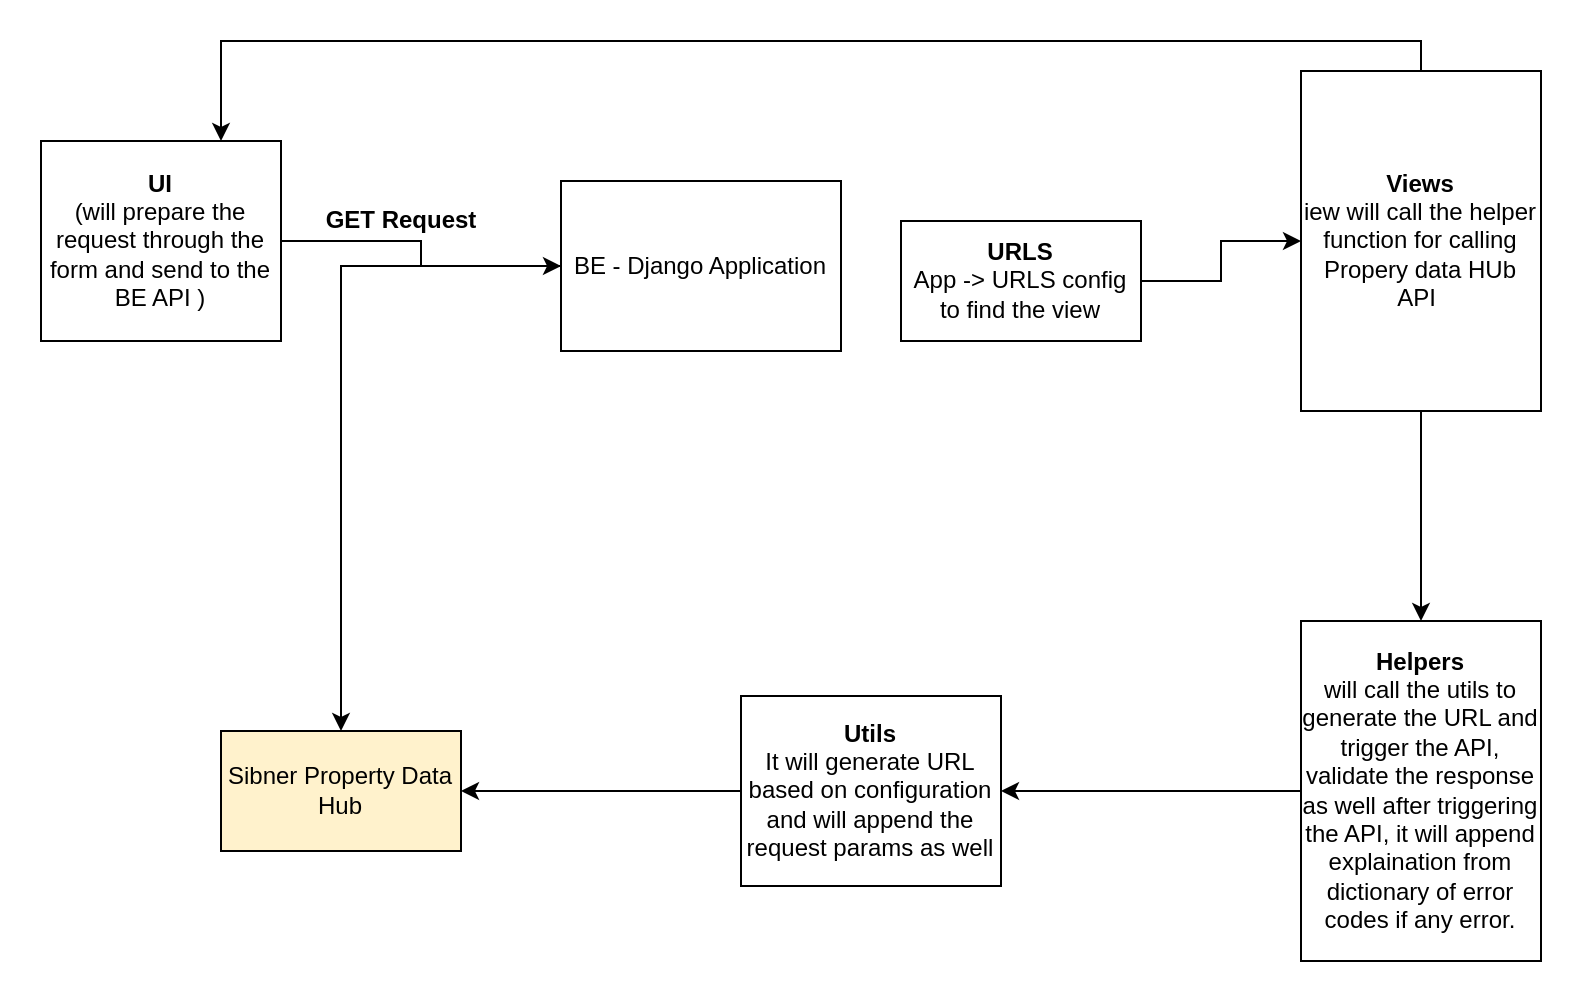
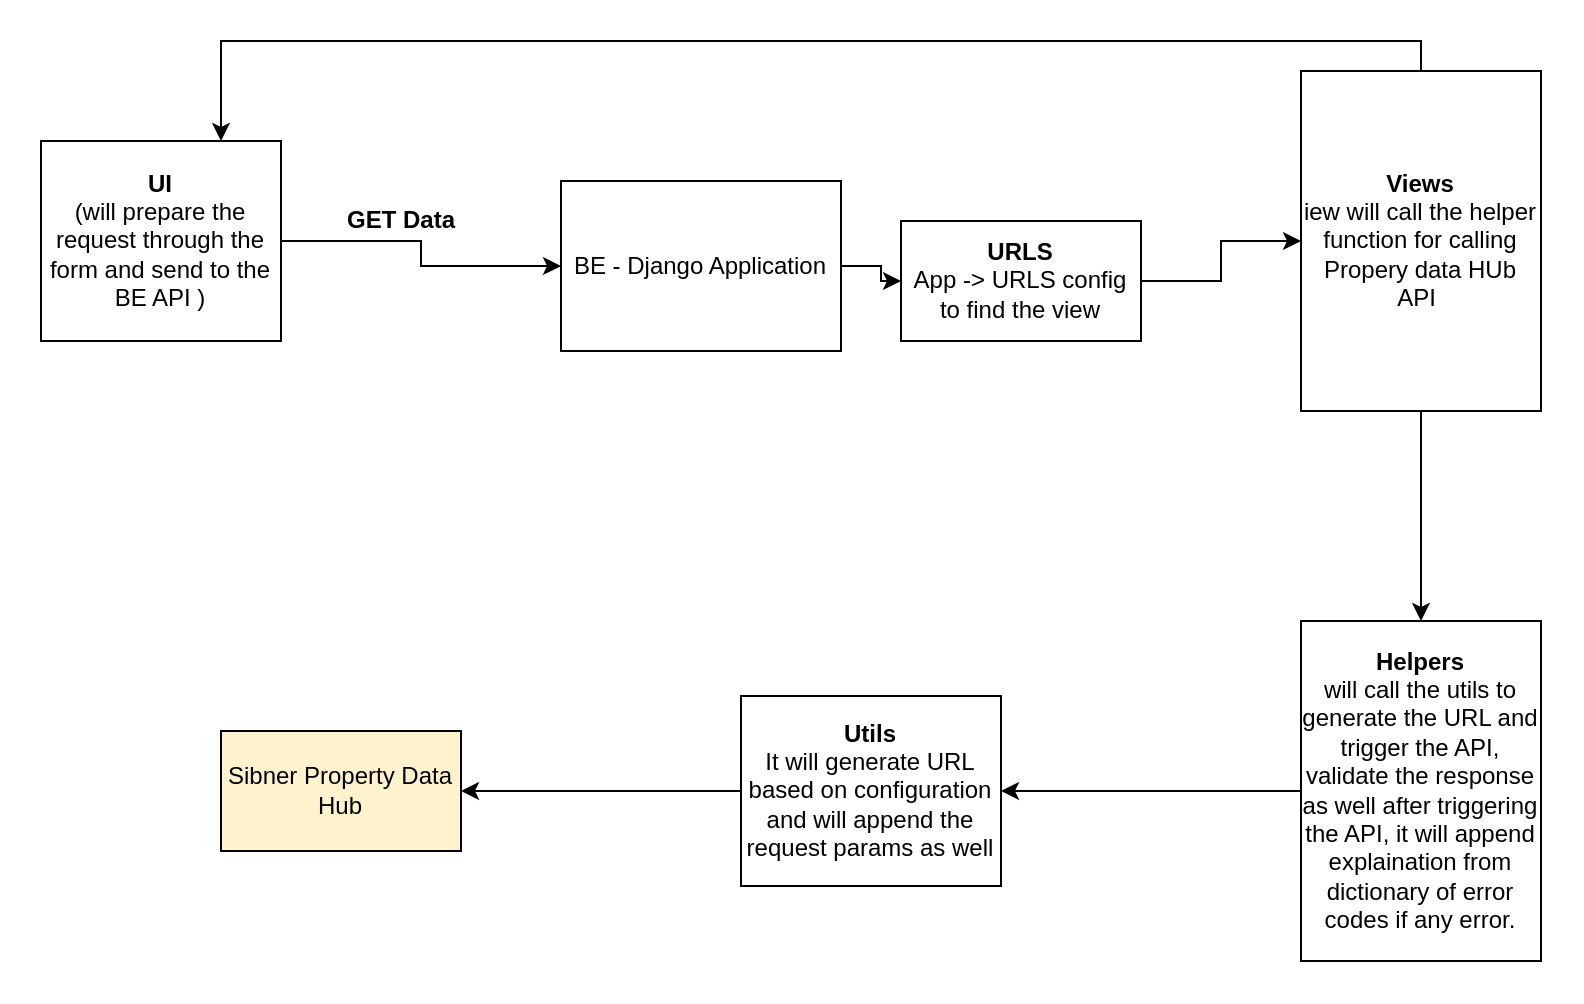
node "GET Request": label "GET Request" -> "GET Data"
edge "BE - Django Application" -> "Sibner Property Data Hub": now "BE - Django Application" -> "URLS App -> URLS config to find the view"
